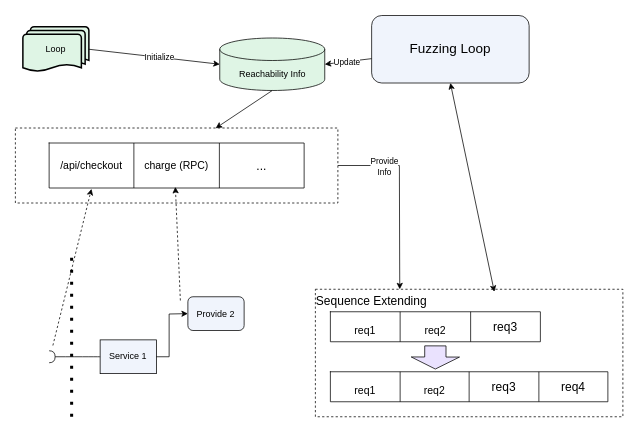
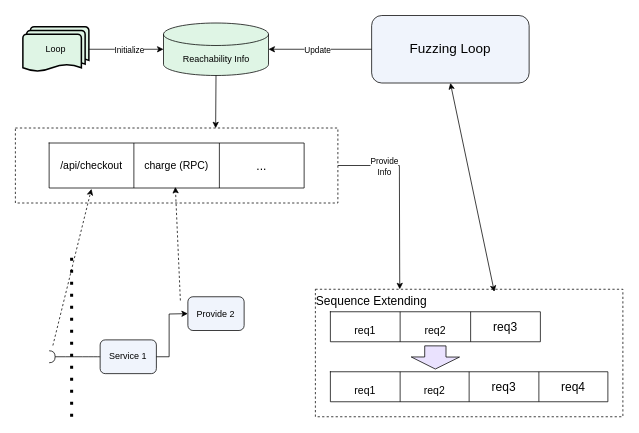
node "Reachability Info": moved (272, 64) -> (216, 49)
node "Service 1": shape rectangle -> rounded rectangle
